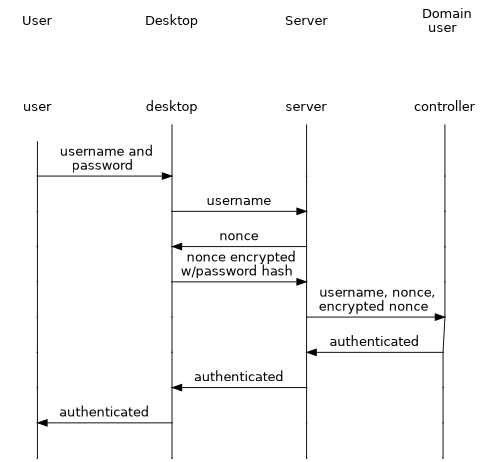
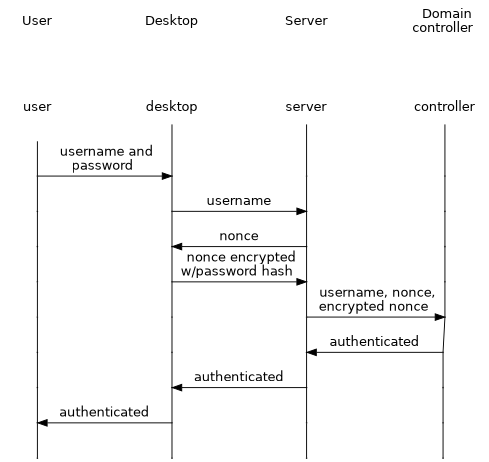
node "Domain": text "user" -> "controller"
